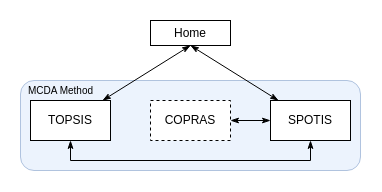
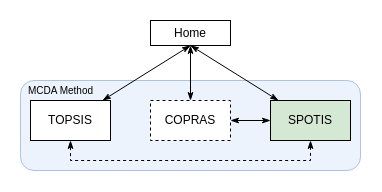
edge "Home" -- "COPRAS": added
node "SPOTIS": fillcolor #ffffff -> #d5e8d4
edge "TOPSIS" -- "SPOTIS": style solid -> dashed
